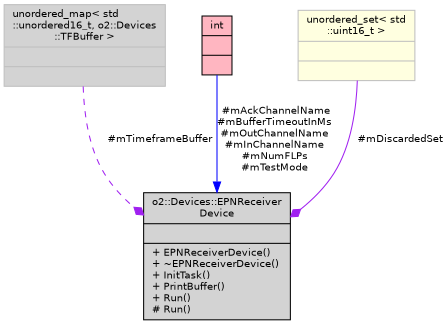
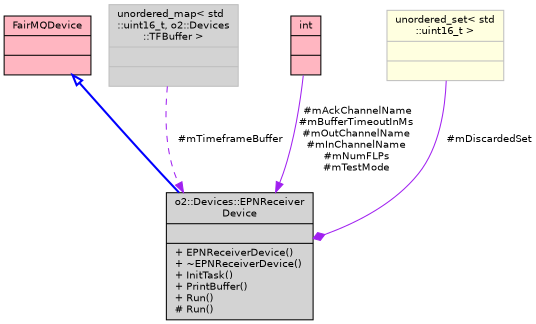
node "unordered_map< std": text "::unordered16_t, o2::Devices" -> "::uint16_t, o2::Devices"
node "FairMQDevice": added
edge "int" -> "o2::Devices::EPNReceiver": color blue -> purple
edge "unordered_map< std" -> "o2::Devices::EPNReceiver": arrowhead diamond -> normal
